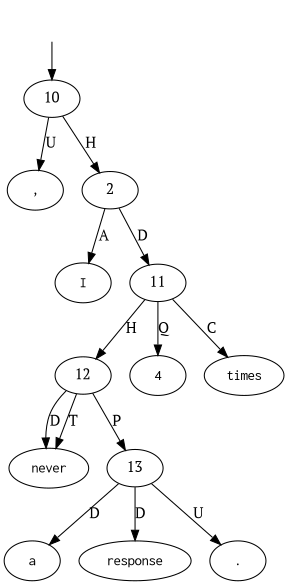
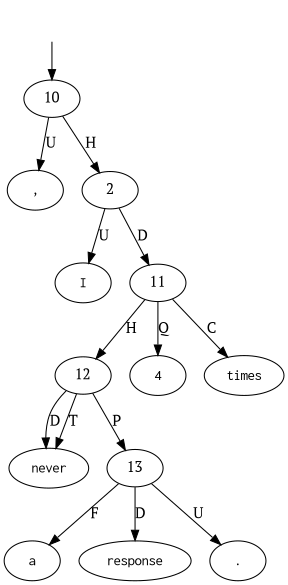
edge "2" -> "I": label "A" -> "U"
edge "13" -> "a": label "D" -> "F"
